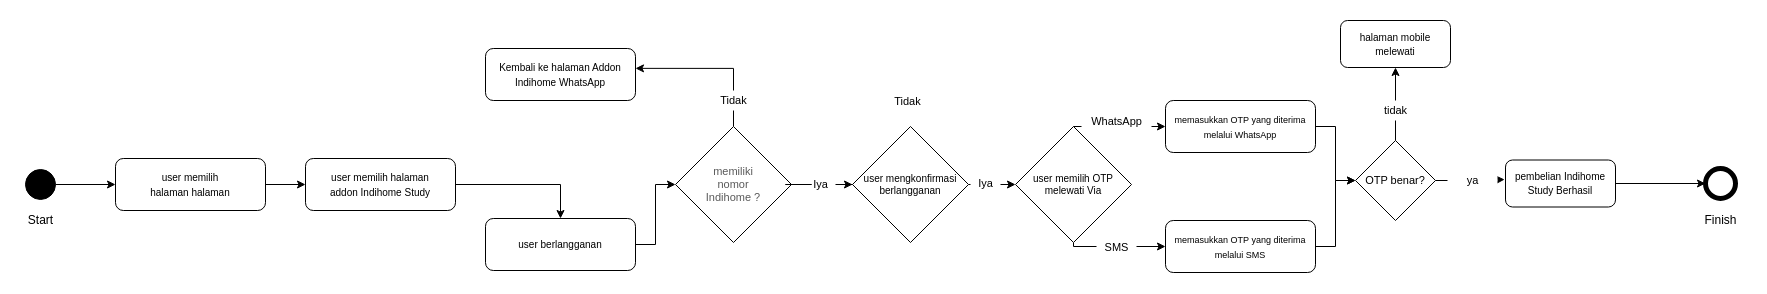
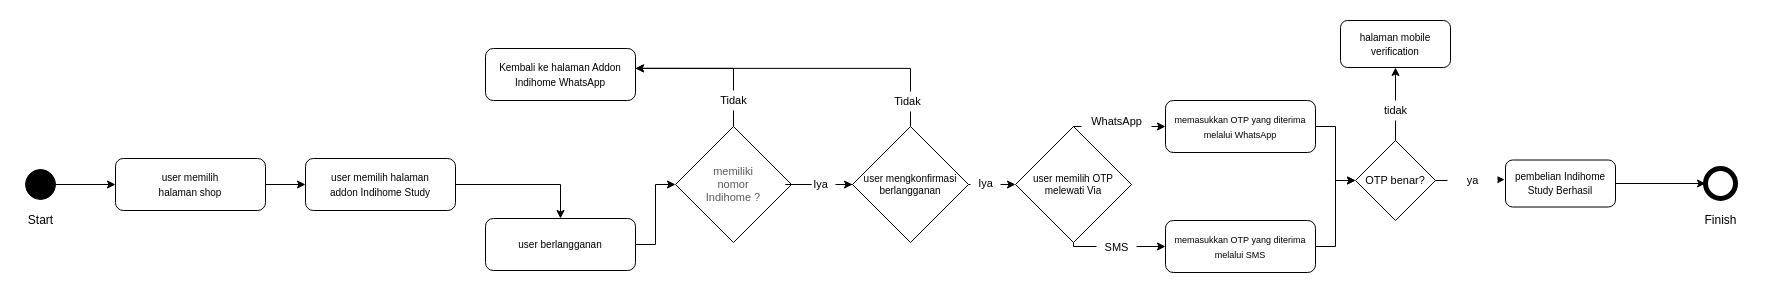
node "halaman mobile melewati": label "halaman mobile melewati" -> "halaman mobile verification"
edge "user mengkonfirmasi berlangganan" -> "Kembali ke halaman Addon Indihome WhatsApp": added
node "user memilihhalaman halaman": label "user memilihhalaman halaman" -> "user memilihhalaman shop"
